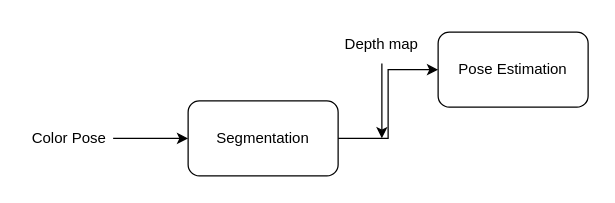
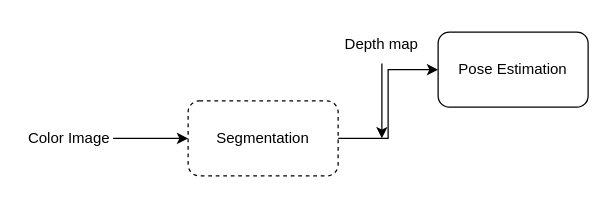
node "Color Pose": label "Color Pose" -> "Color Image"
node "Segmentation": style solid -> dashed
